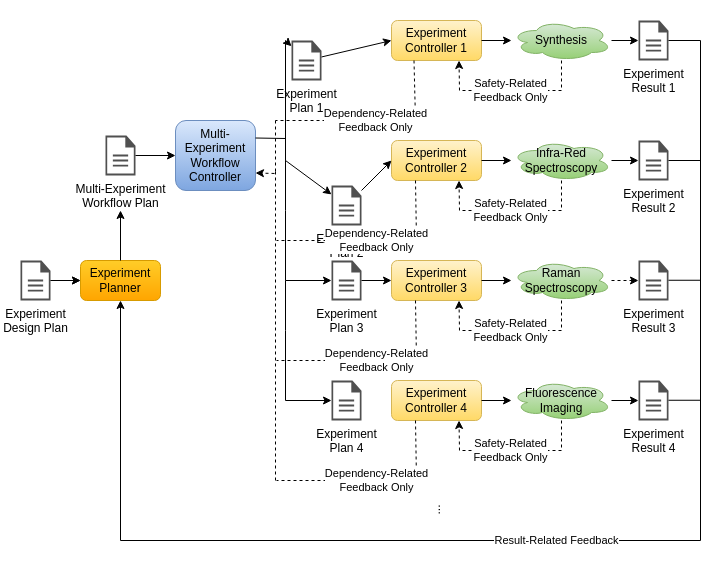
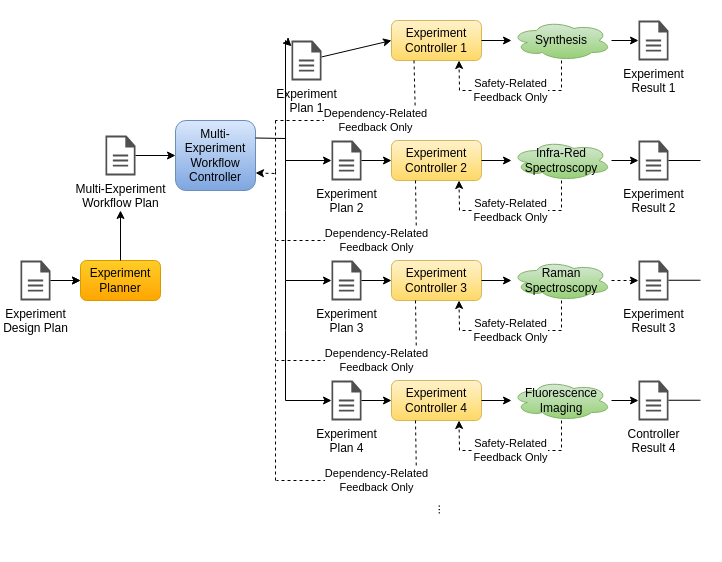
node "Experiment Plan 2": moved (347, 206) -> (347, 161)
edge "Experiment Plan 4" -> "Experiment Controller 4": added
node "Experiment Result 4": label "Experiment Result 4" -> "Controller Result 4"
edge "Experiment Result 1" -> "Experiment Planner": removed, label "Result-Related Feedback"
